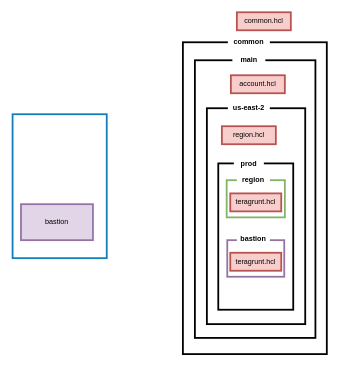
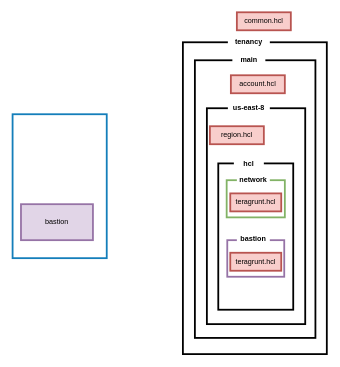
node "common": label "common" -> "tenancy"
node "us-east-2": label "us-east-2" -> "us-east-8"
node "region.hcl": moved (249, 135) -> (237, 135)
node "prod": label "prod" -> "hcl"
node "region": label "region" -> "network"
